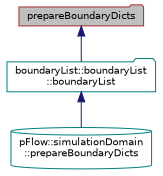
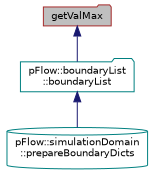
node "prepareBoundaryDicts": label "prepareBoundaryDicts" -> "getValMax"
node "boundaryList::boundaryList ::boundaryList": label "boundaryList::boundaryList ::boundaryList" -> "pFlow::boundaryList ::boundaryList"
